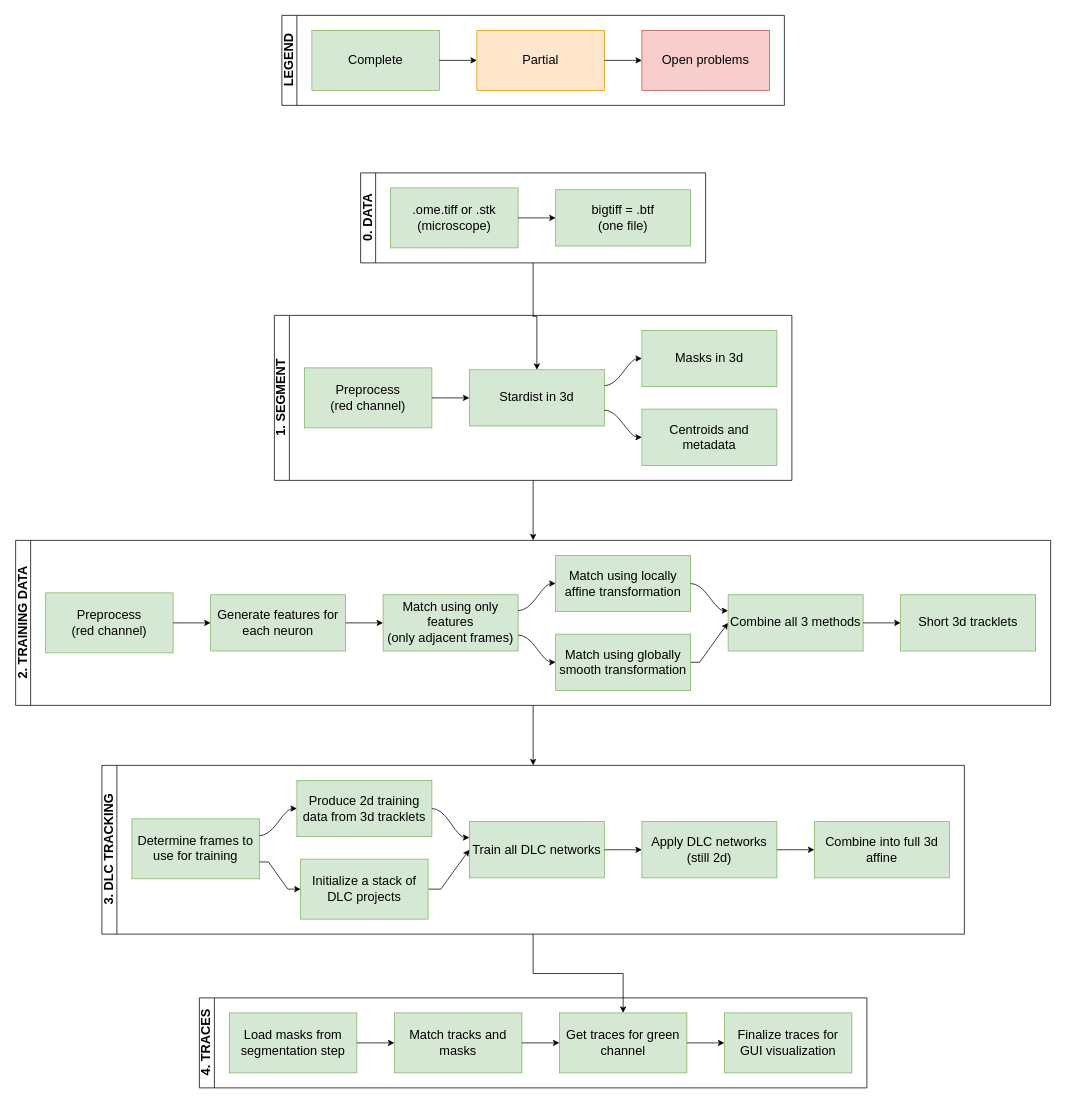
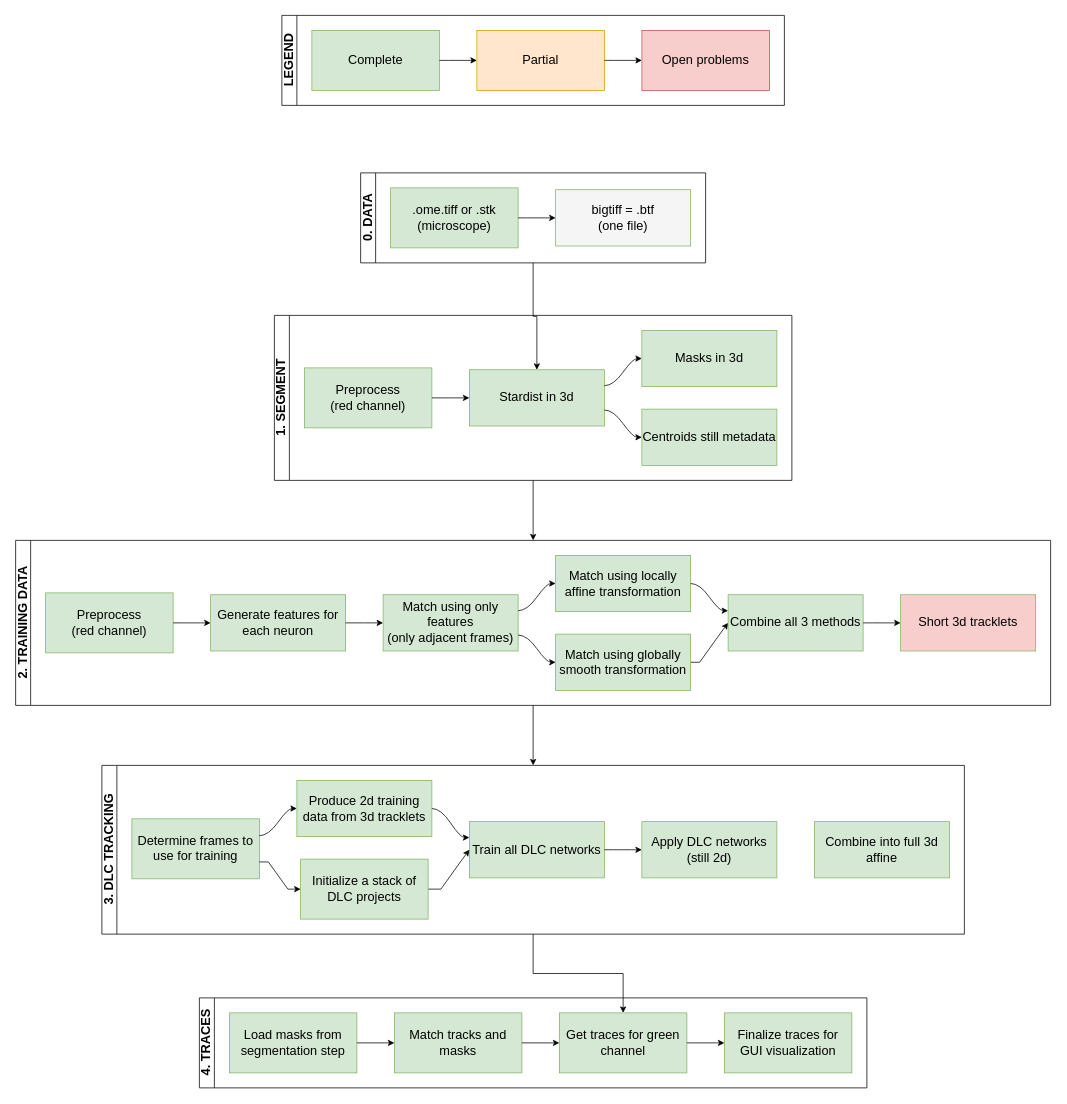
node "bigtiff = .btf(one file)": fillcolor #d5e8d4 -> #f5f5f5
node "Centroids and metadata": label "Centroids and metadata" -> "Centroids still metadata"
node "Short 3d tracklets": fillcolor #d5e8d4 -> #f8cecc
edge "Apply DLC networks (still 2d)" -> "Combine into full 3d affine": removed
